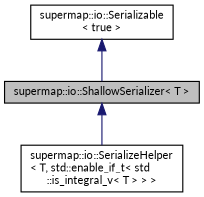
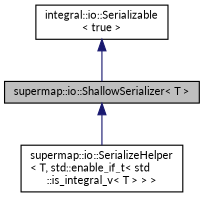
node "supermap::io::Serializable < true >": label "supermap::io::Serializable < true >" -> "integral::io::Serializable < true >"
